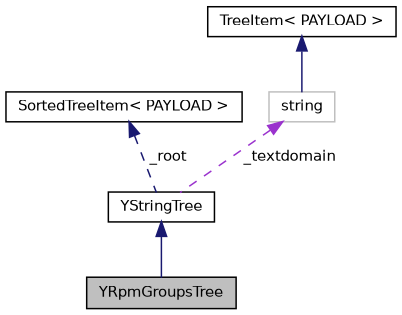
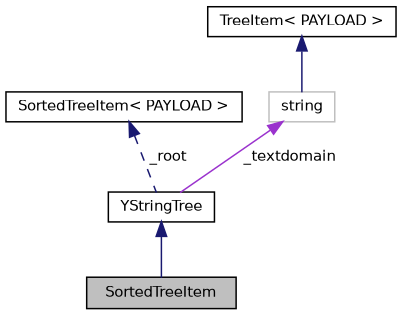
edge "YStringTree" -> "string": style dashed -> solid
node "YRpmGroupsTree": label "YRpmGroupsTree" -> "SortedTreeItem"
